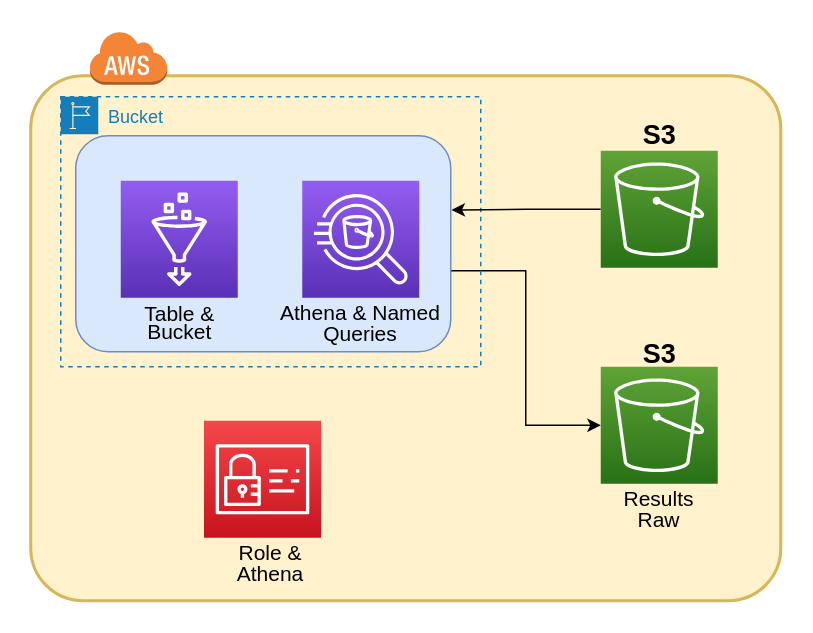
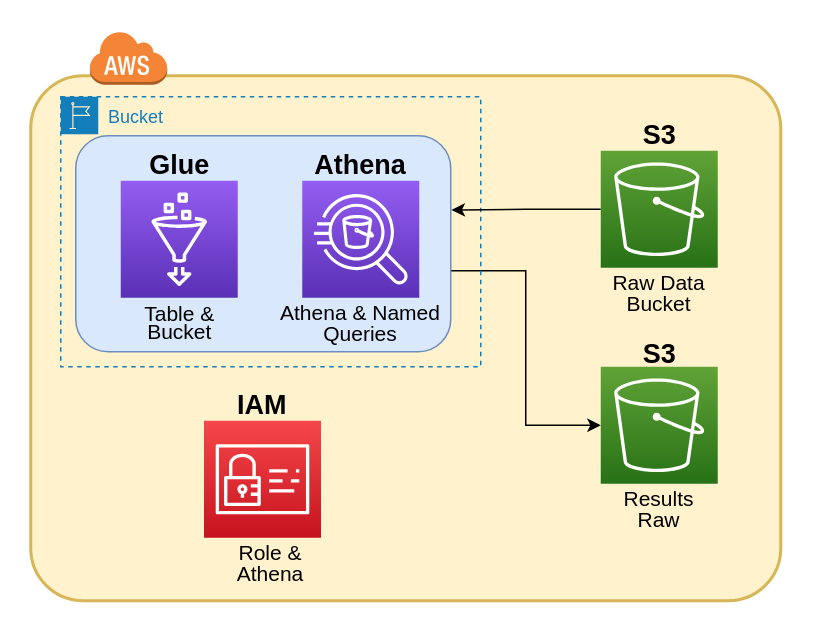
node "Glue": added
node "Athena": added
node "Raw Data Bucket": added
node "IAM": added
